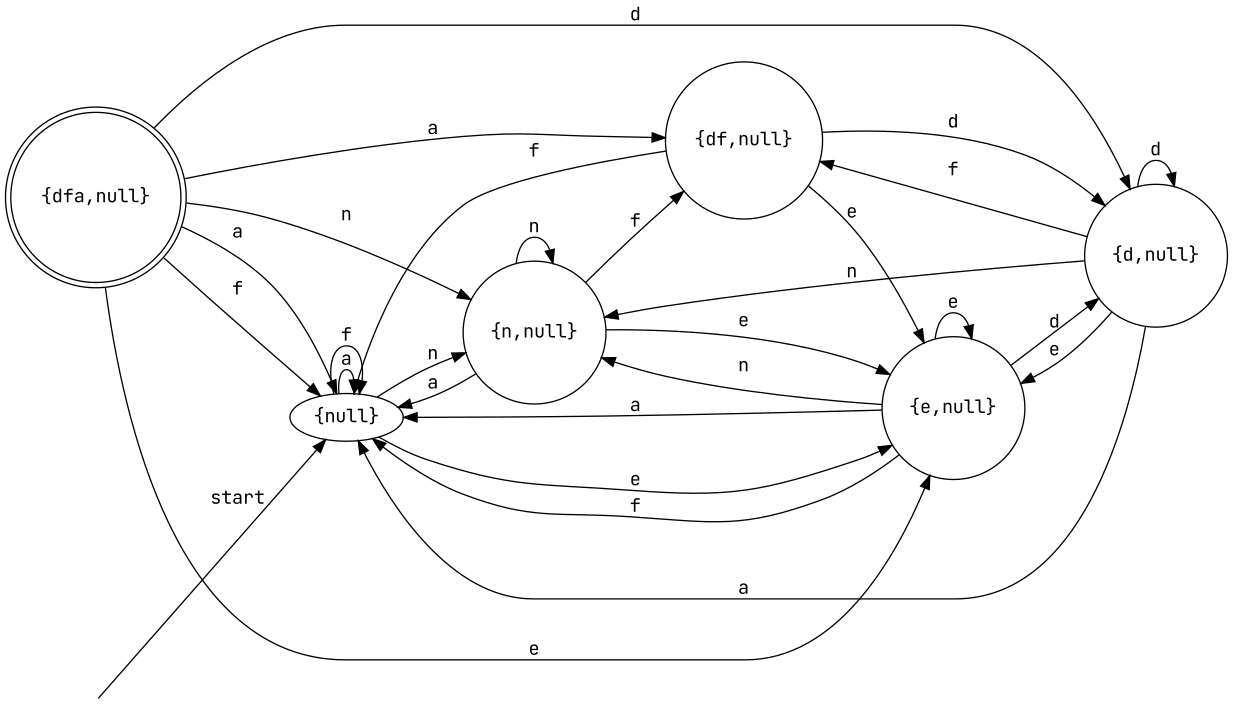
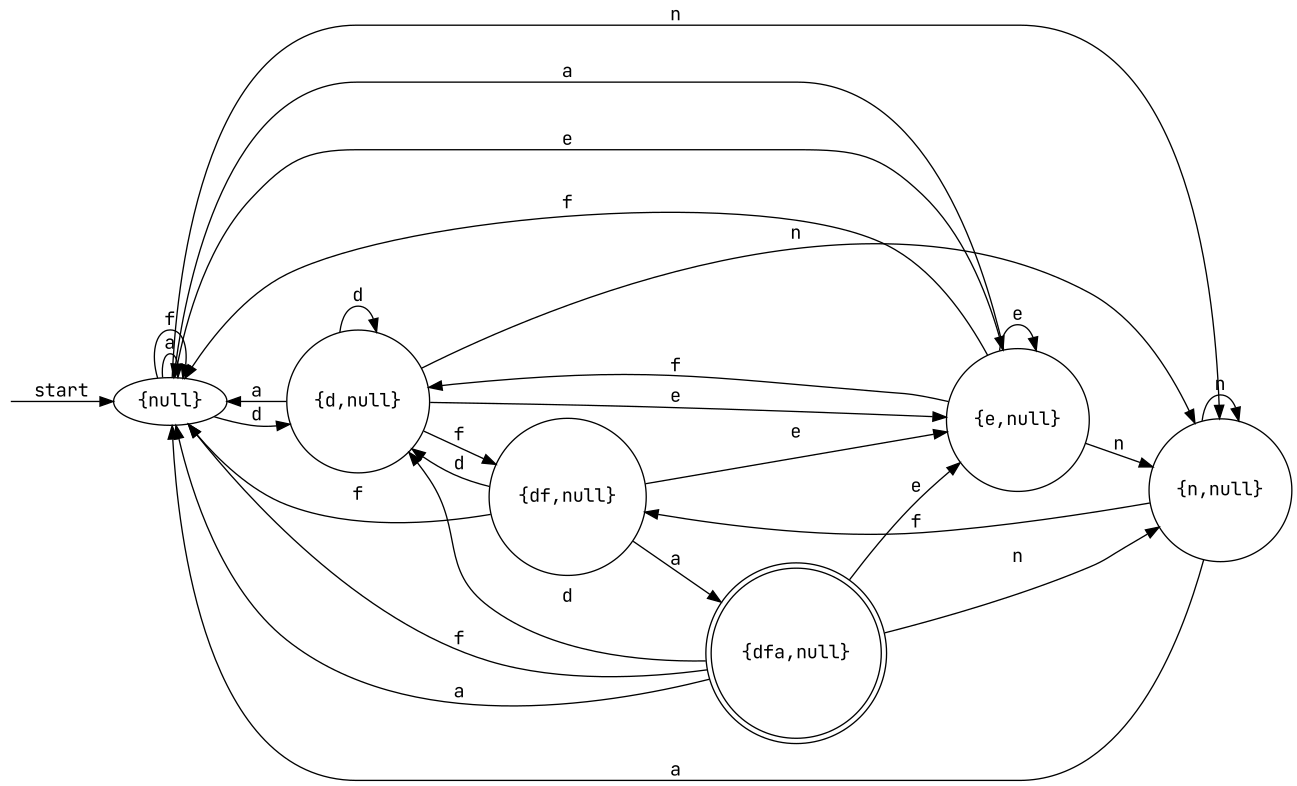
edge "{dfa,null}" -> "{df,null}": reversed
edge "{e,null}" -> "{d,null}": label "d" -> "f"
edge "{n,null}" -> "{e,null}": removed, label "e"
edge "{null}" -> "{d,null}": added, label "d"
